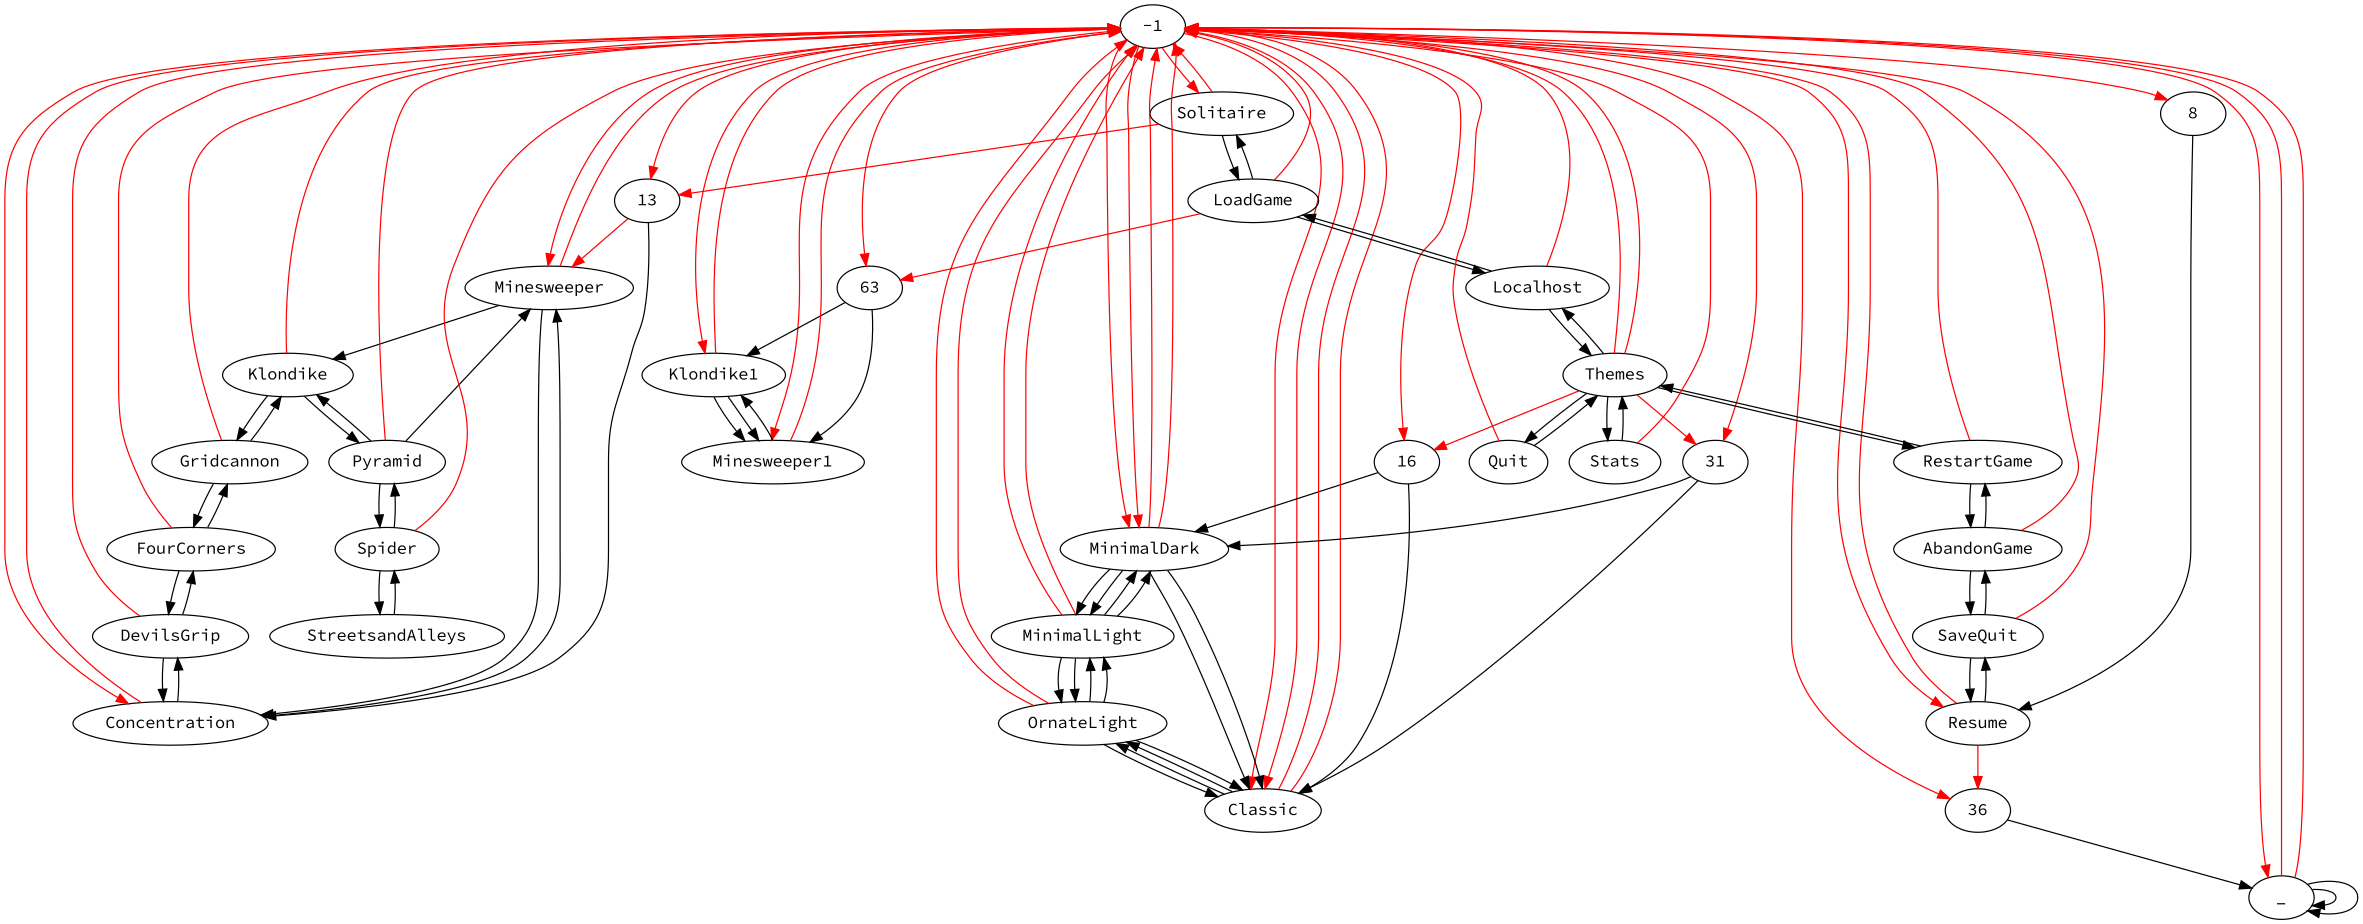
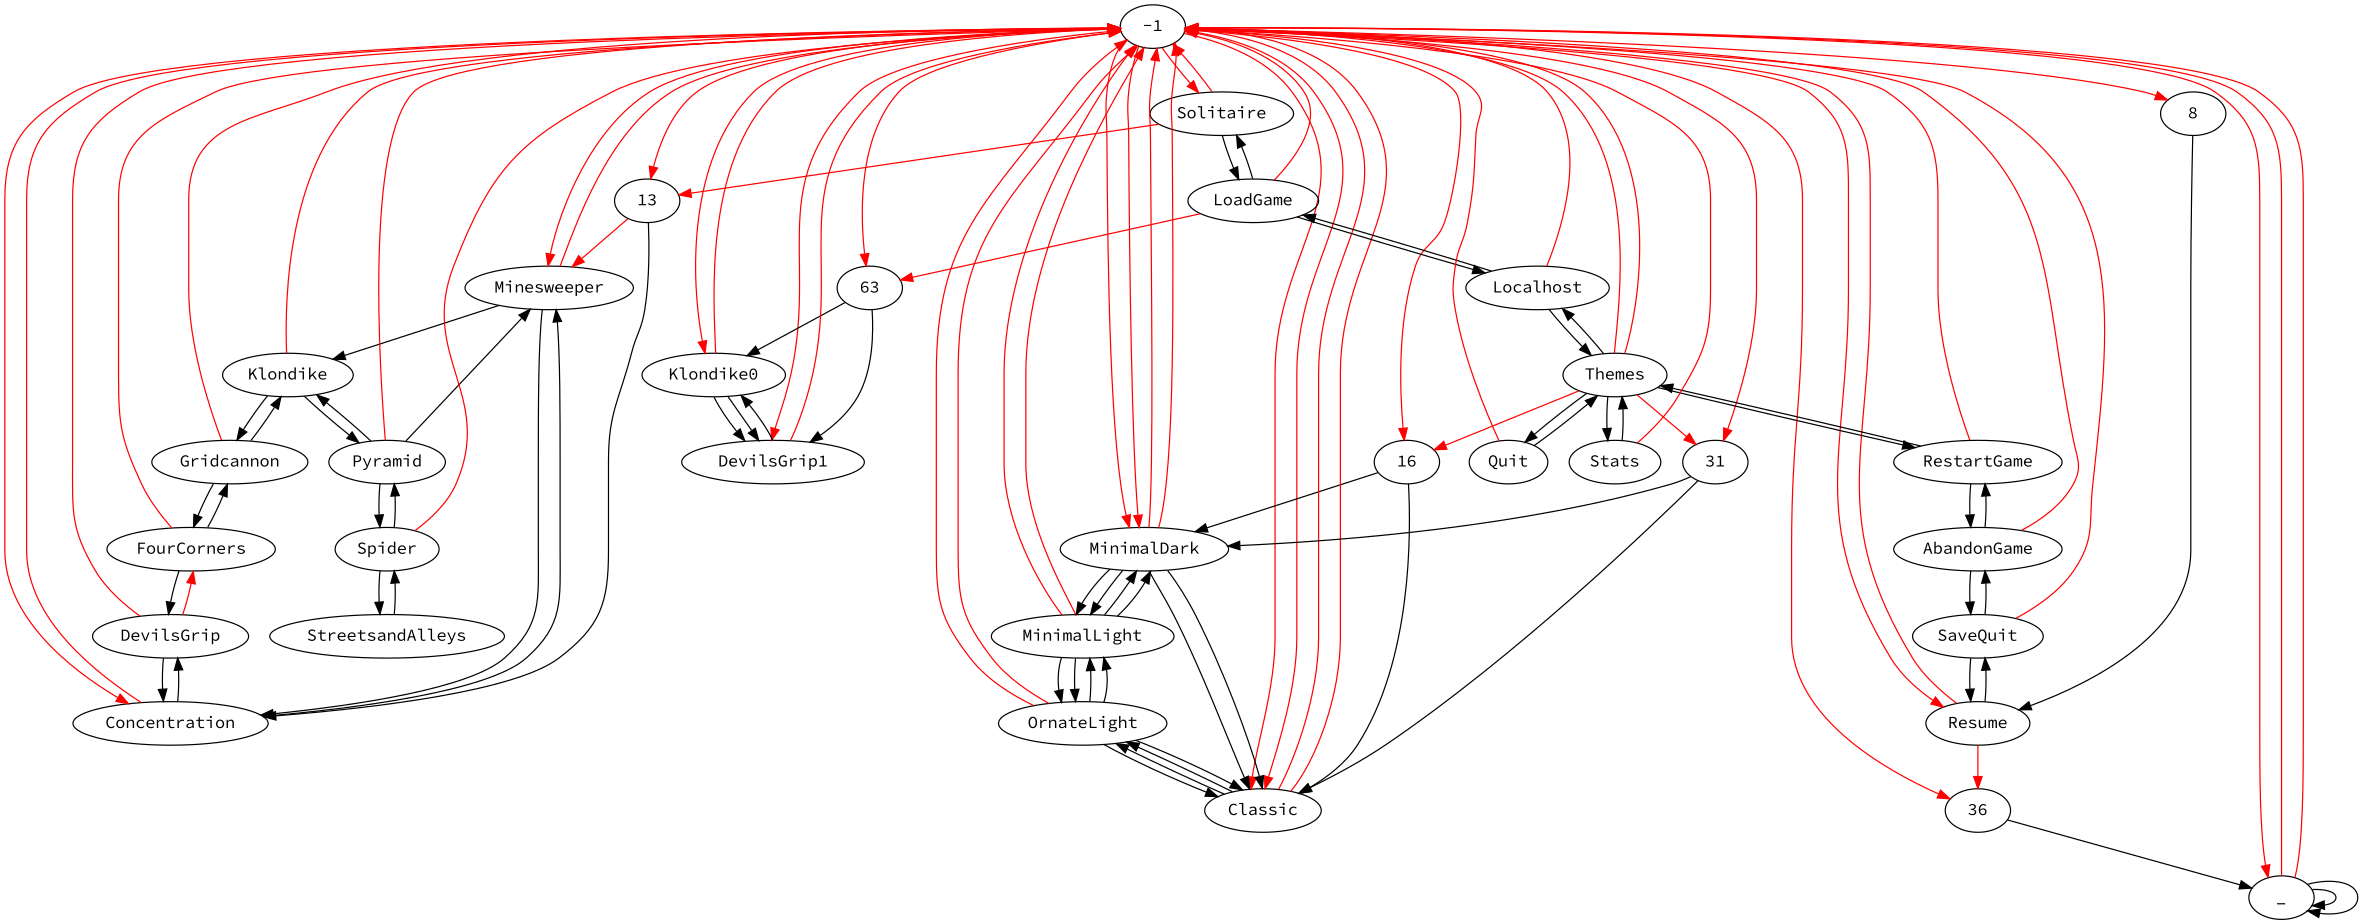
node "Klondike1": label "Klondike1" -> "Klondike0"
node "Minesweeper1": label "Minesweeper1" -> "DevilsGrip1"
edge "DevilsGrip" -> "FourCorners": color black -> red
